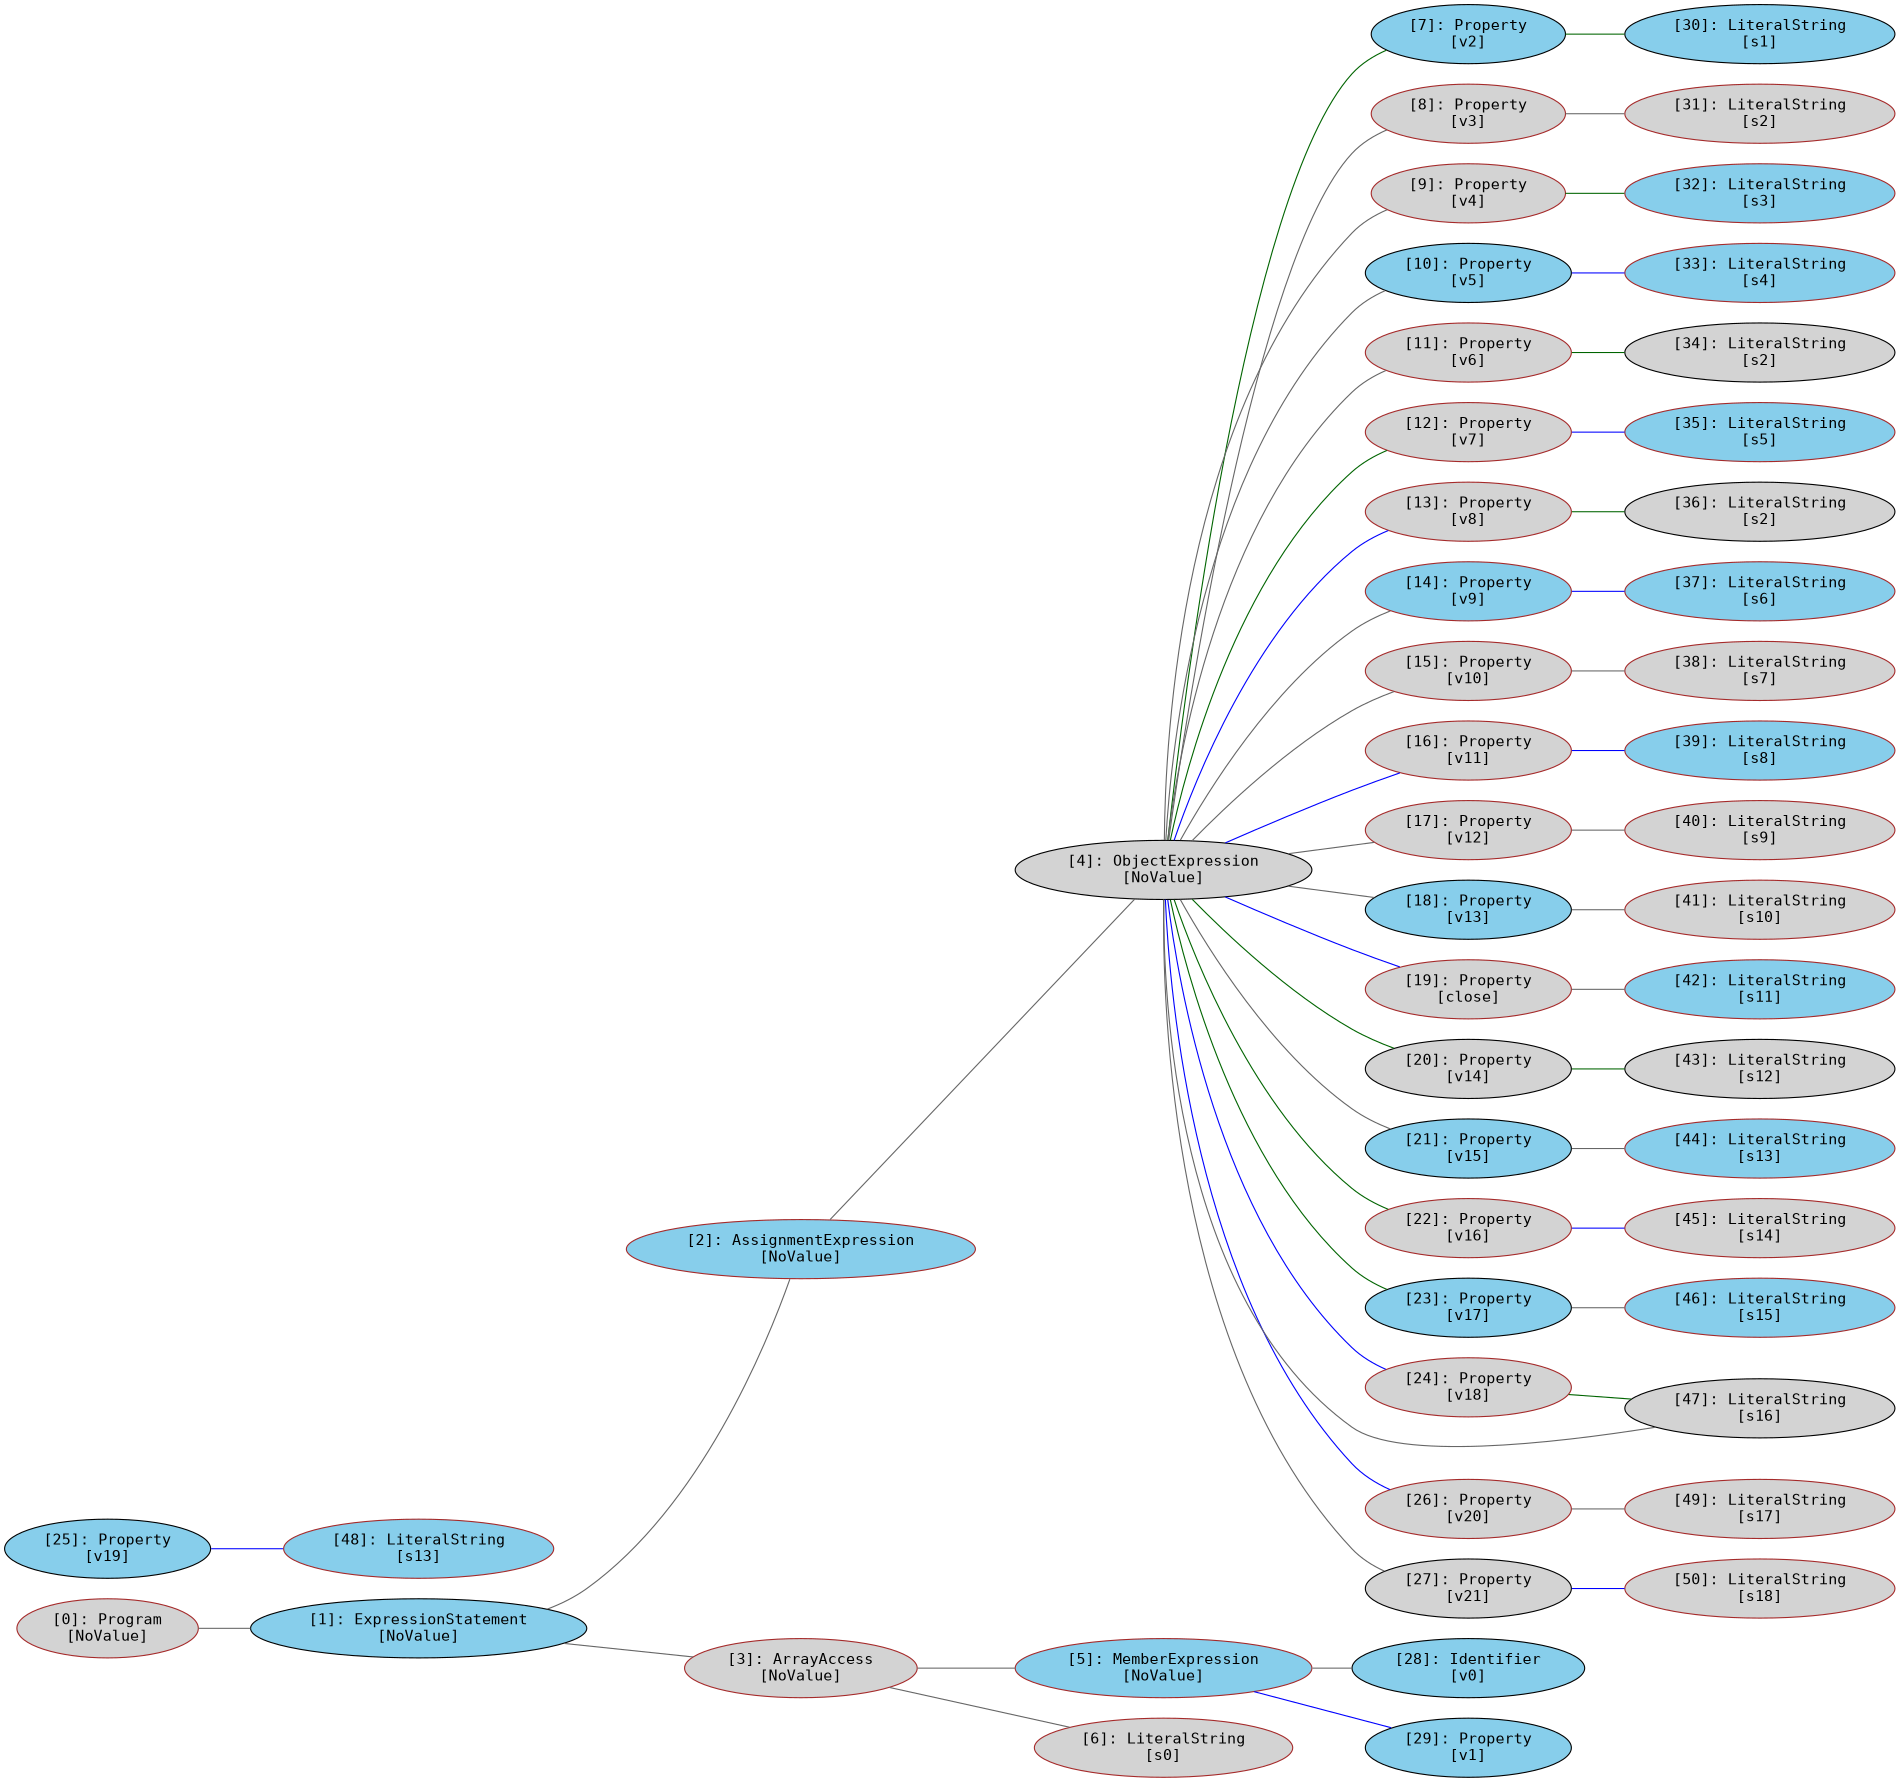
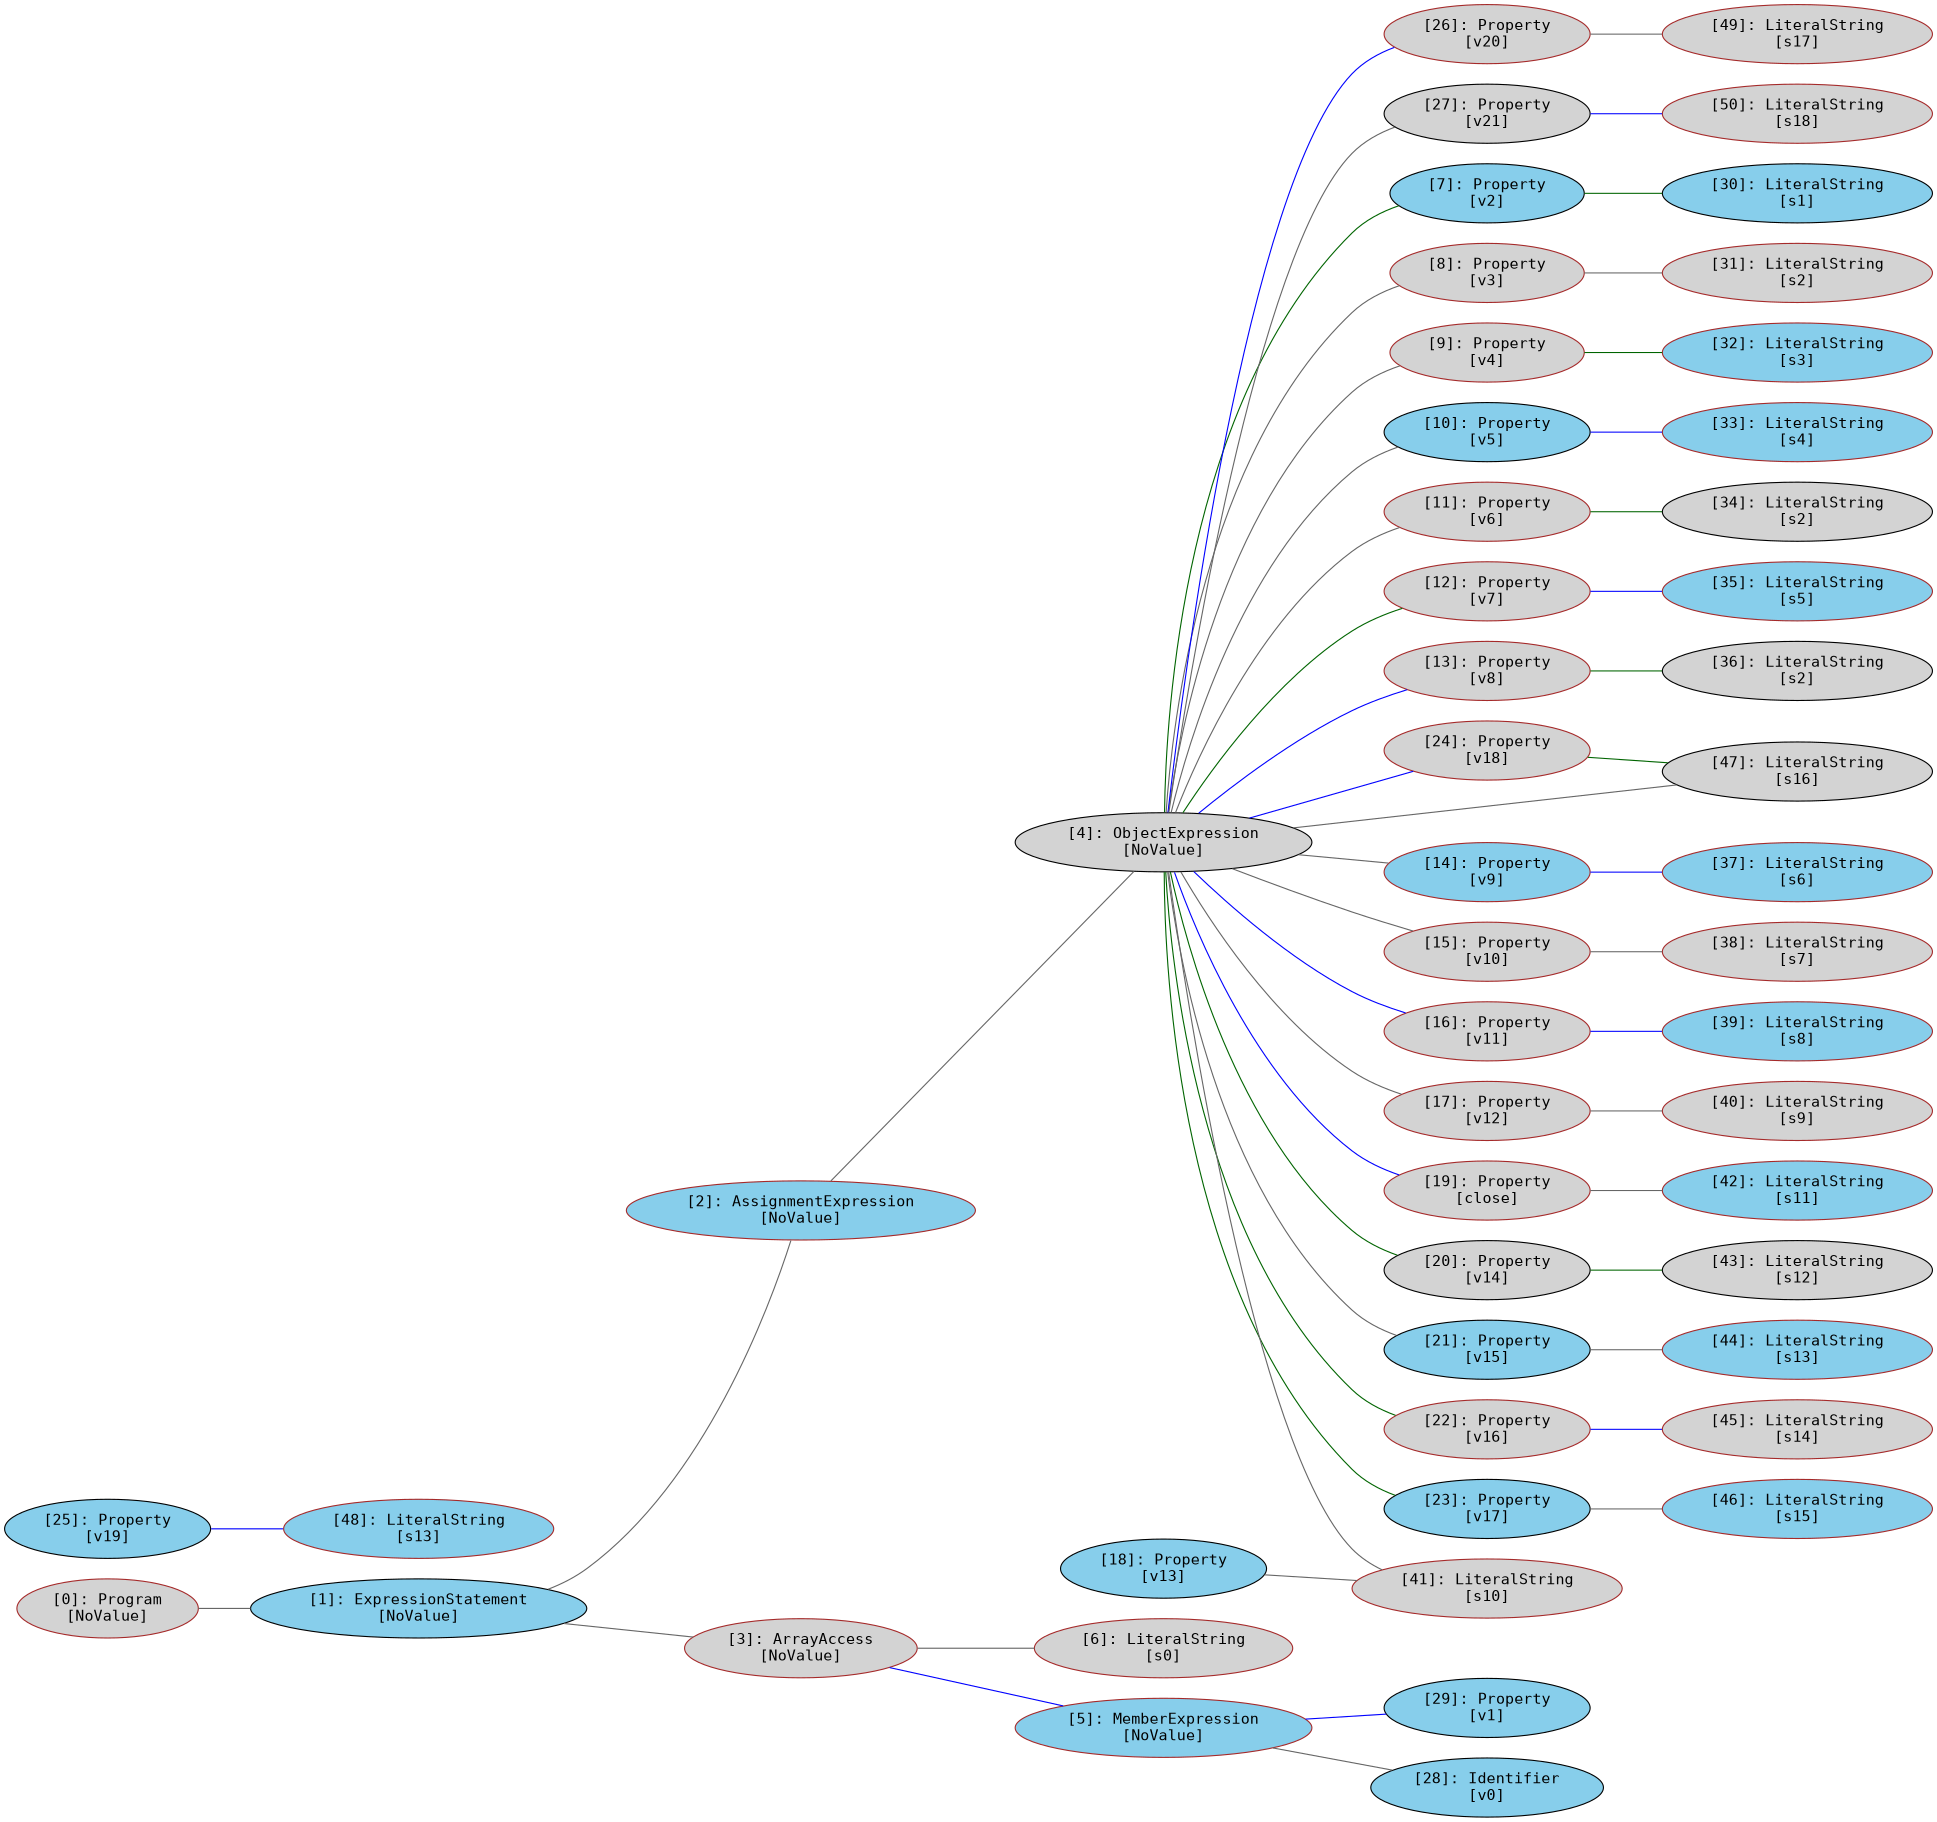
edge "[4]: ObjectExpression [NoValue]" -- "[18]: Property [v13]": now "[4]: ObjectExpression [NoValue]" -- "[41]: LiteralString [s10]"
edge "[3]: ArrayAccess [NoValue]" -- "[5]: MemberExpression [NoValue]": color gray40 -> blue
